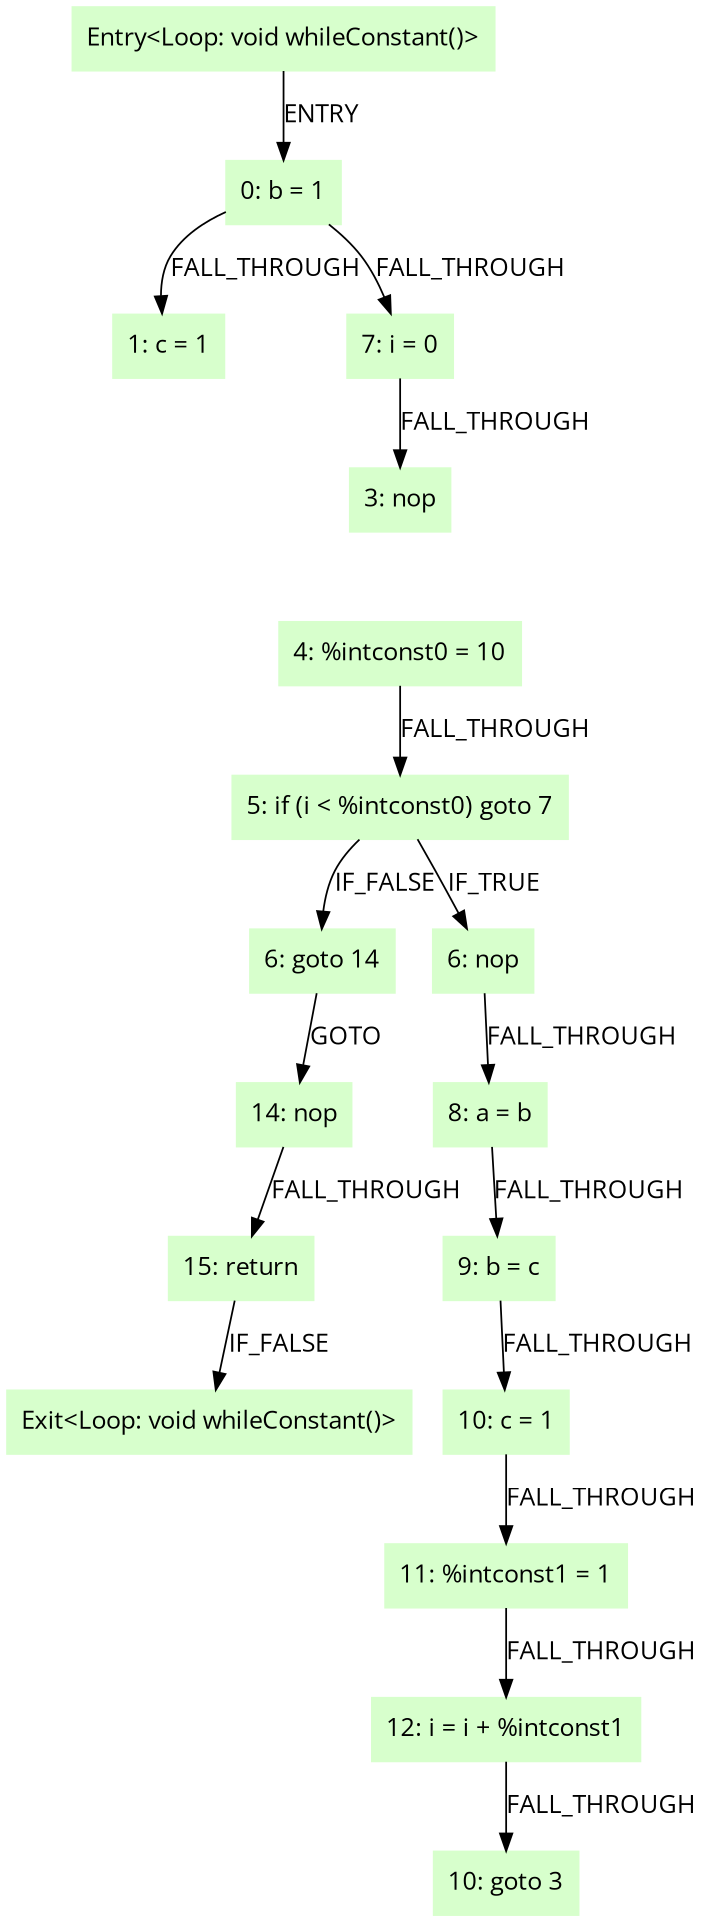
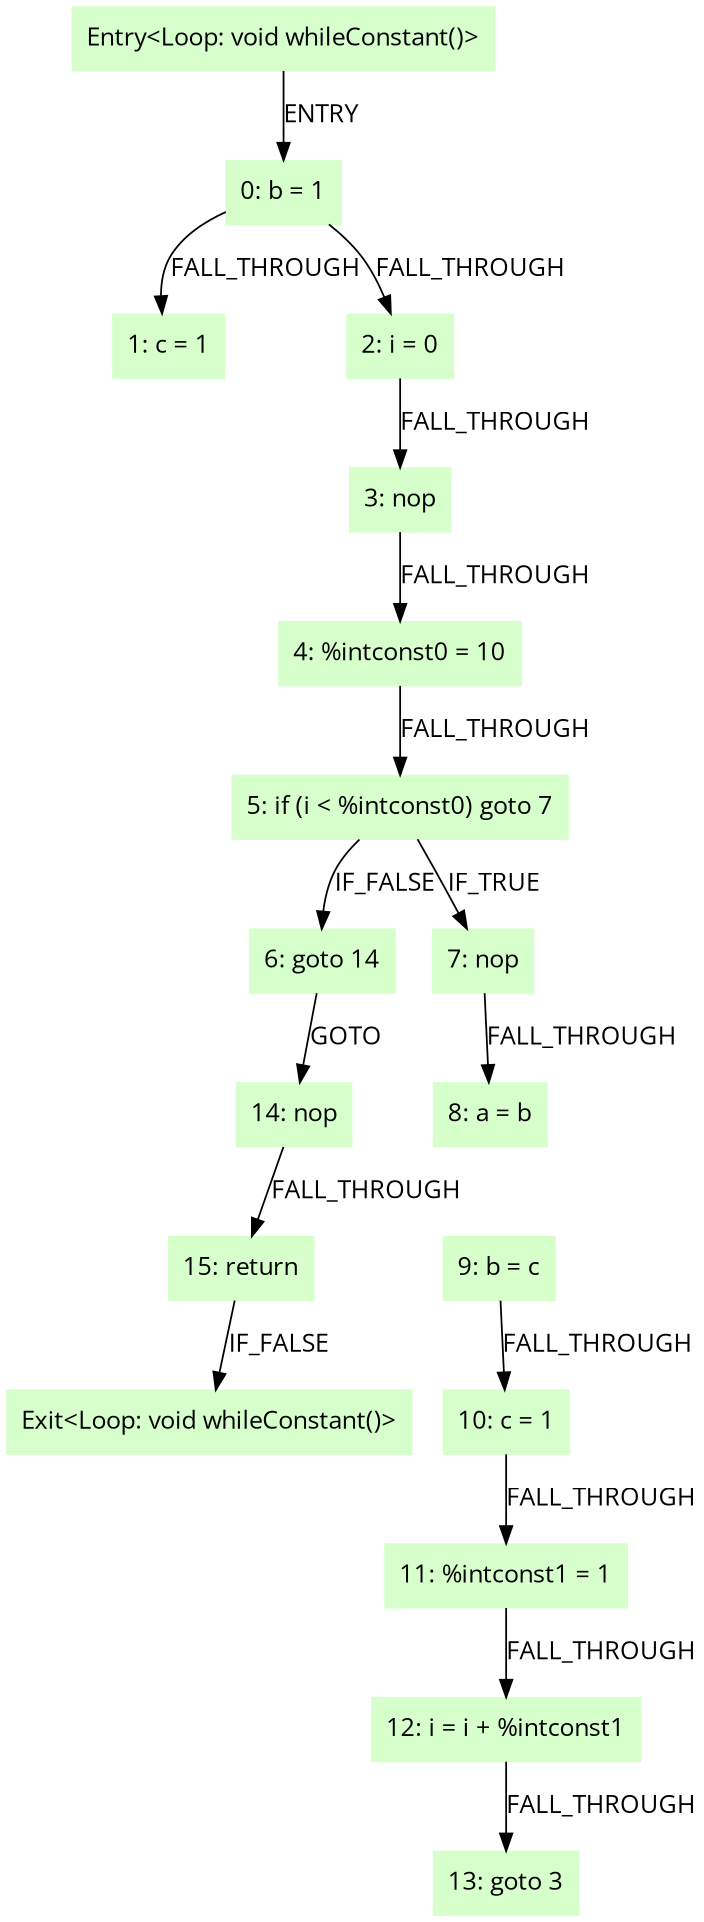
node "7: i = 0": label "7: i = 0" -> "2: i = 0"
edge "3: nop" -> "4: %intconst0 = 10": added, label "FALL_THROUGH"
node "6: nop": label "6: nop" -> "7: nop"
edge "8: a = b" -> "9: b = c": removed, label "FALL_THROUGH"
node "10: goto 3": label "10: goto 3" -> "13: goto 3"
